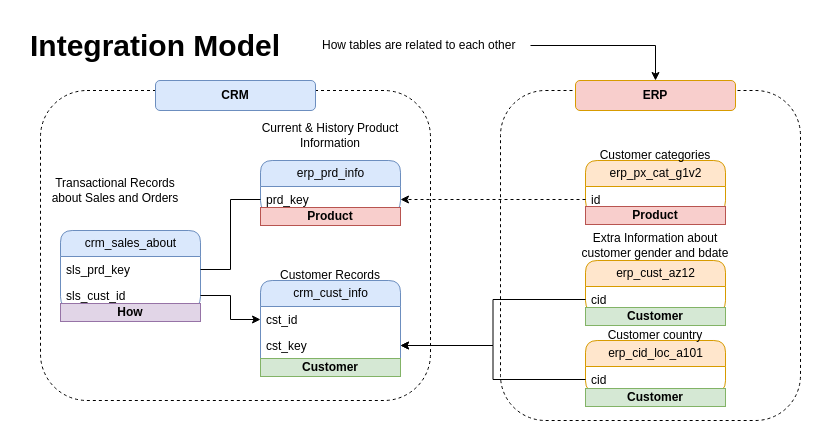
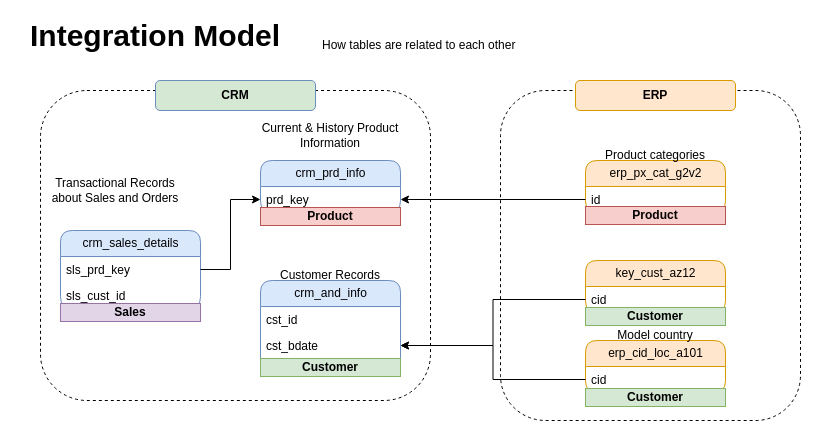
node "Integration Model": moved (156, 46) -> (156, 36)
edge "How tables are related to each other" -> "ERP": removed
node "CRM": fillcolor #dae8fc -> #d5e8d4
node "ERP": fillcolor #f8cecc -> #ffe6cc
node "Customer categories": label "Customer categories" -> "Product categories"
node "erp_prd_info": label "erp_prd_info" -> "crm_prd_info"
node "erp_px_cat_g1v2": label "erp_px_cat_g1v2" -> "erp_px_cat_g2v2"
edge "prd_key" -- "sls_prd_key": arrowhead none -> classic
edge "id" -> "prd_key": style dashed -> solid
node "crm_sales_about": label "crm_sales_about" -> "crm_sales_details"
node "Extra Information about customer gender and bdate": removed
node "erp_cust_az12": label "erp_cust_az12" -> "key_cust_az12"
node "crm_cust_info": label "crm_cust_info" -> "crm_and_info"
edge "sls_cust_id" -> "cst_id": removed
node "How": label "How" -> "Sales"
node "Customer country": label "Customer country" -> "Model country"
node "cst_key": label "cst_key" -> "cst_bdate"
